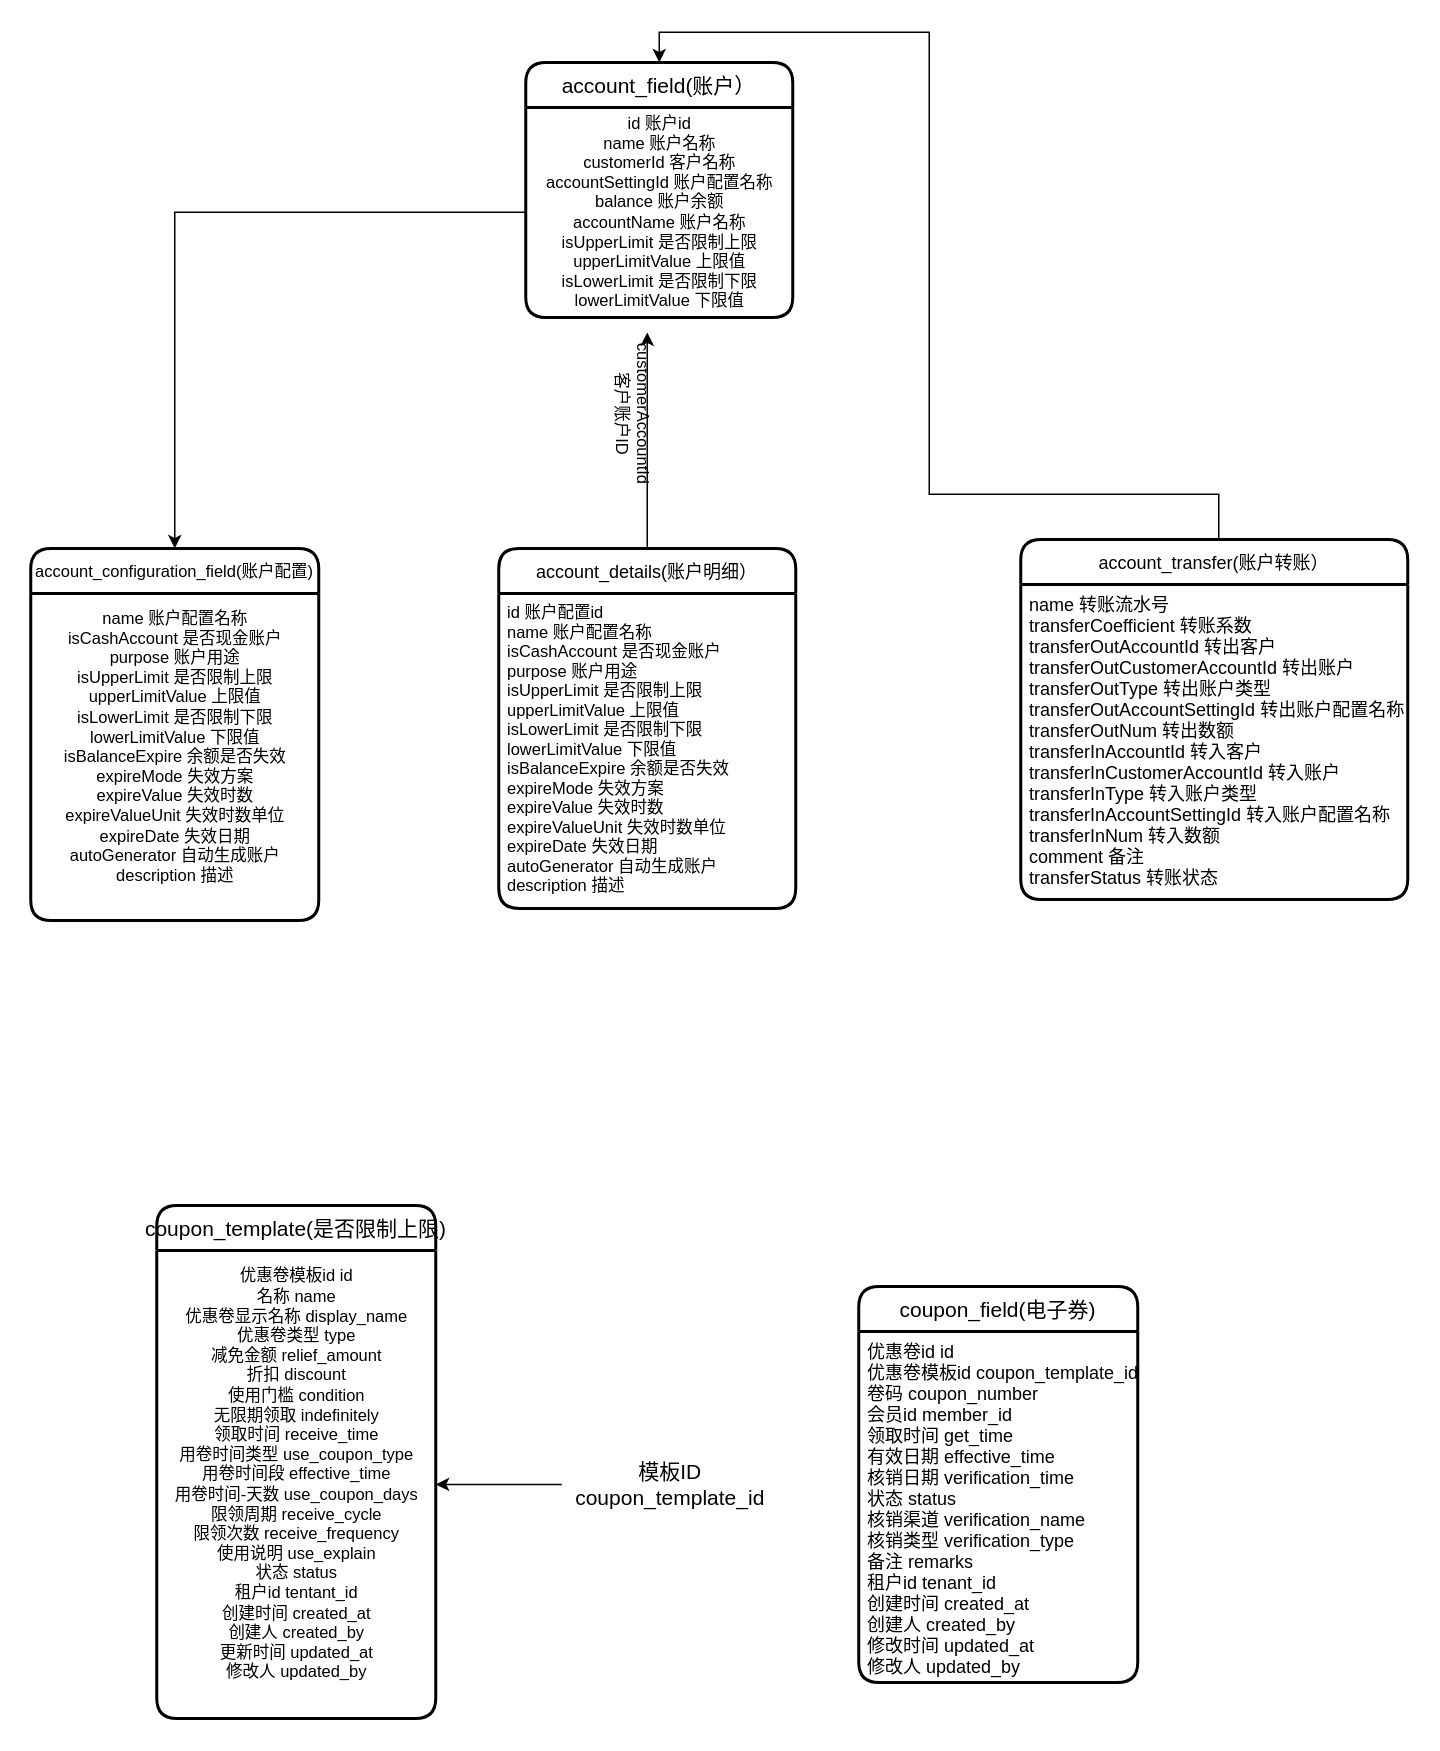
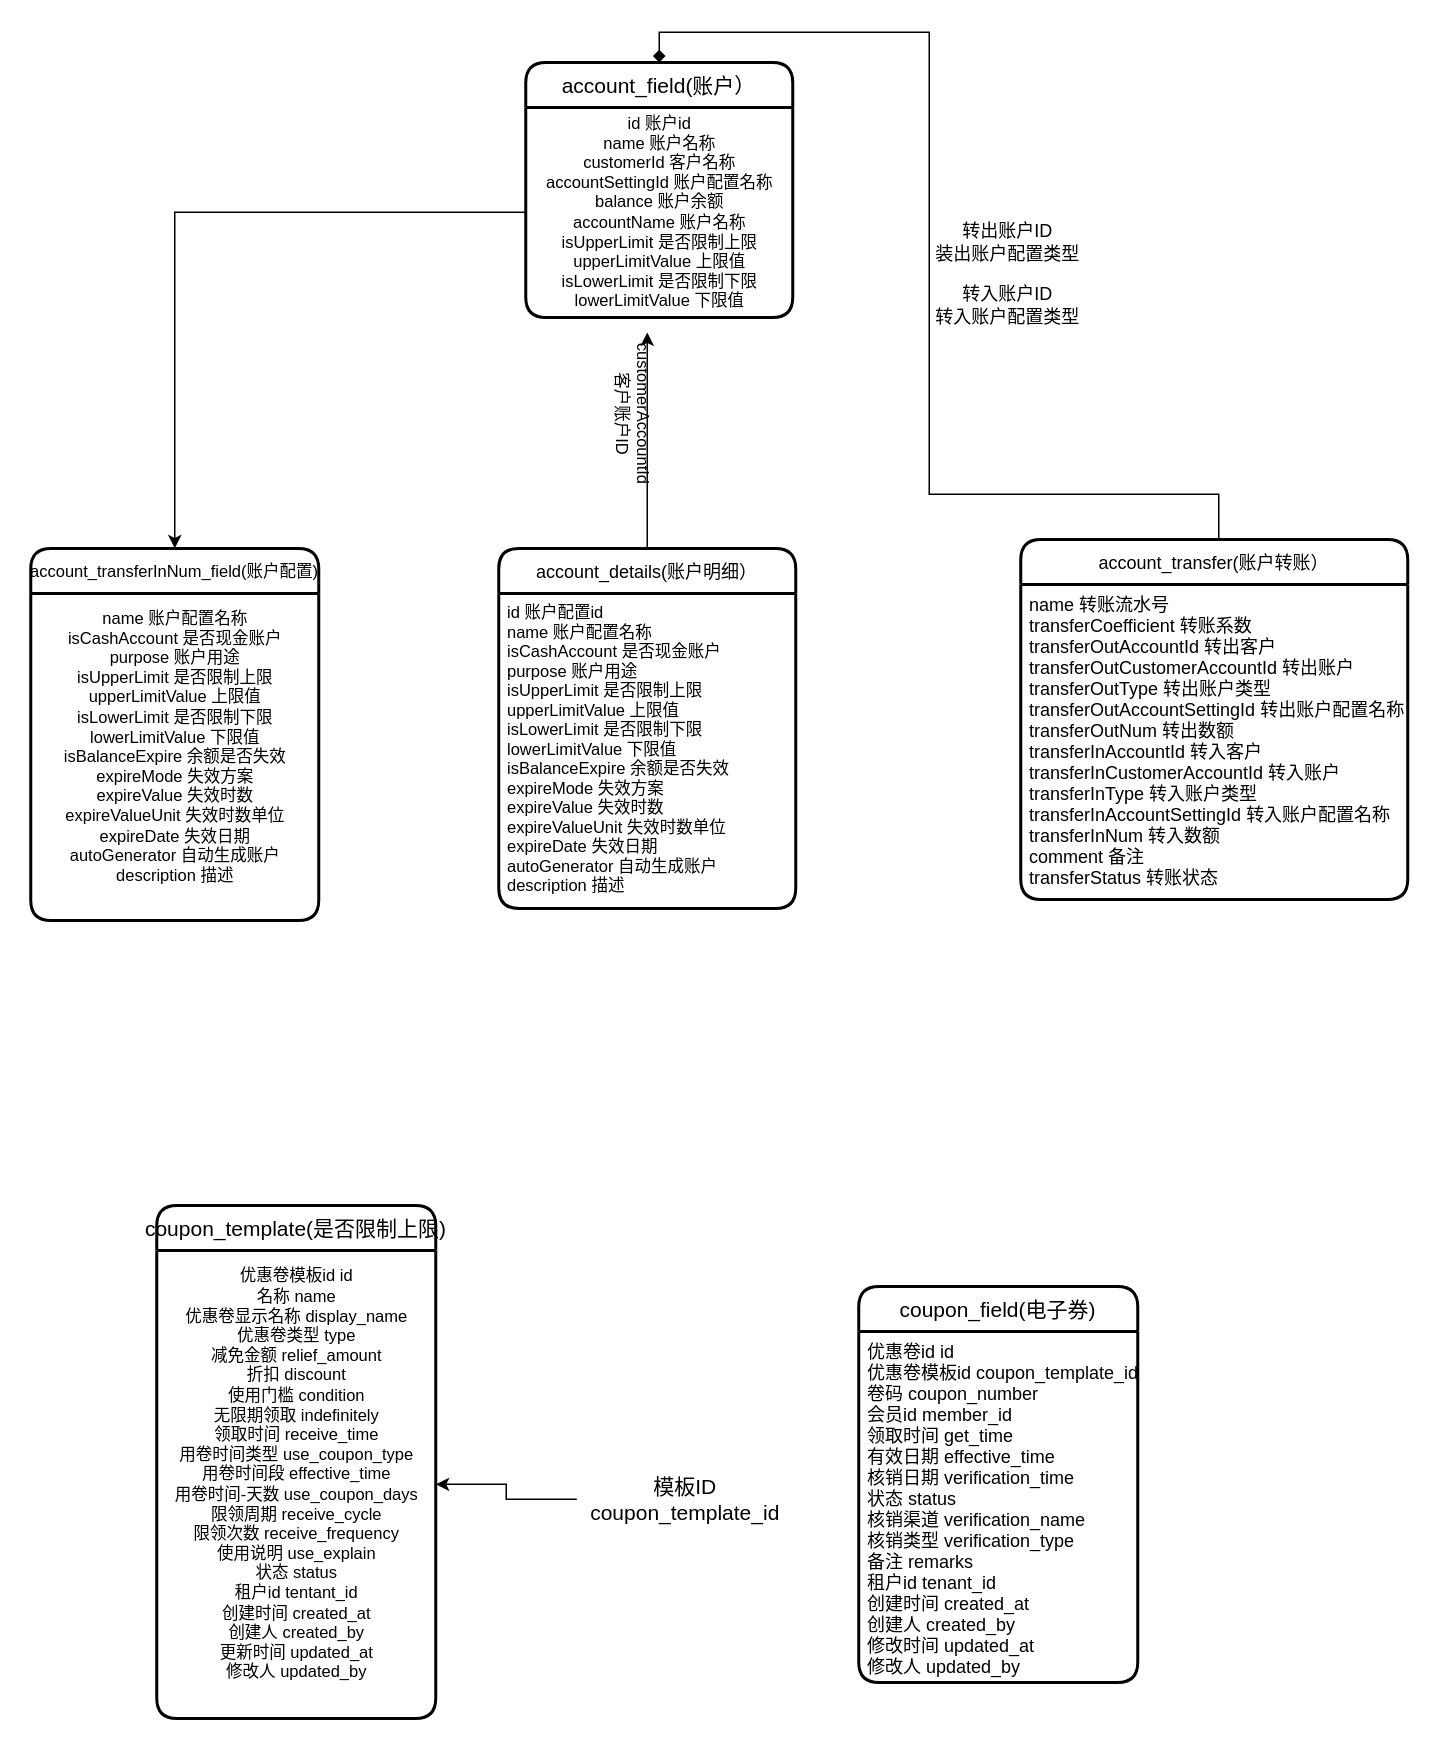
edge "account_transfer(账户转账）" -> "account_field(账户）": arrowhead classic -> diamond
node "转出账户ID 装出账户配置类型": added
node "转入账户ID 转入账户配置类型": added
node "account_configuration_field(账户配置)": label "account_configuration_field(账户配置)" -> "account_transferInNum_field(账户配置)"
node "模板ID coupon_template_id": moved (670, 1484) -> (685, 1499)
